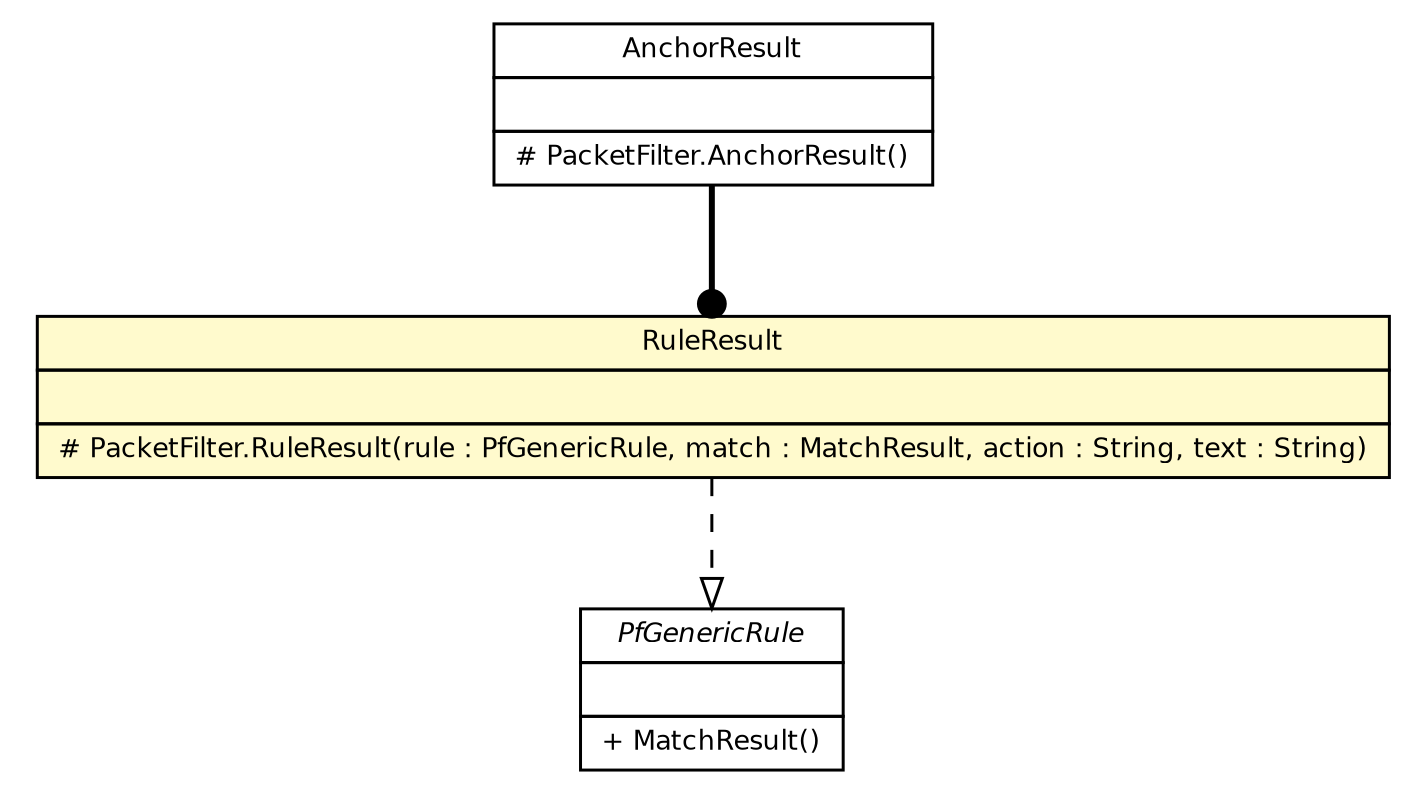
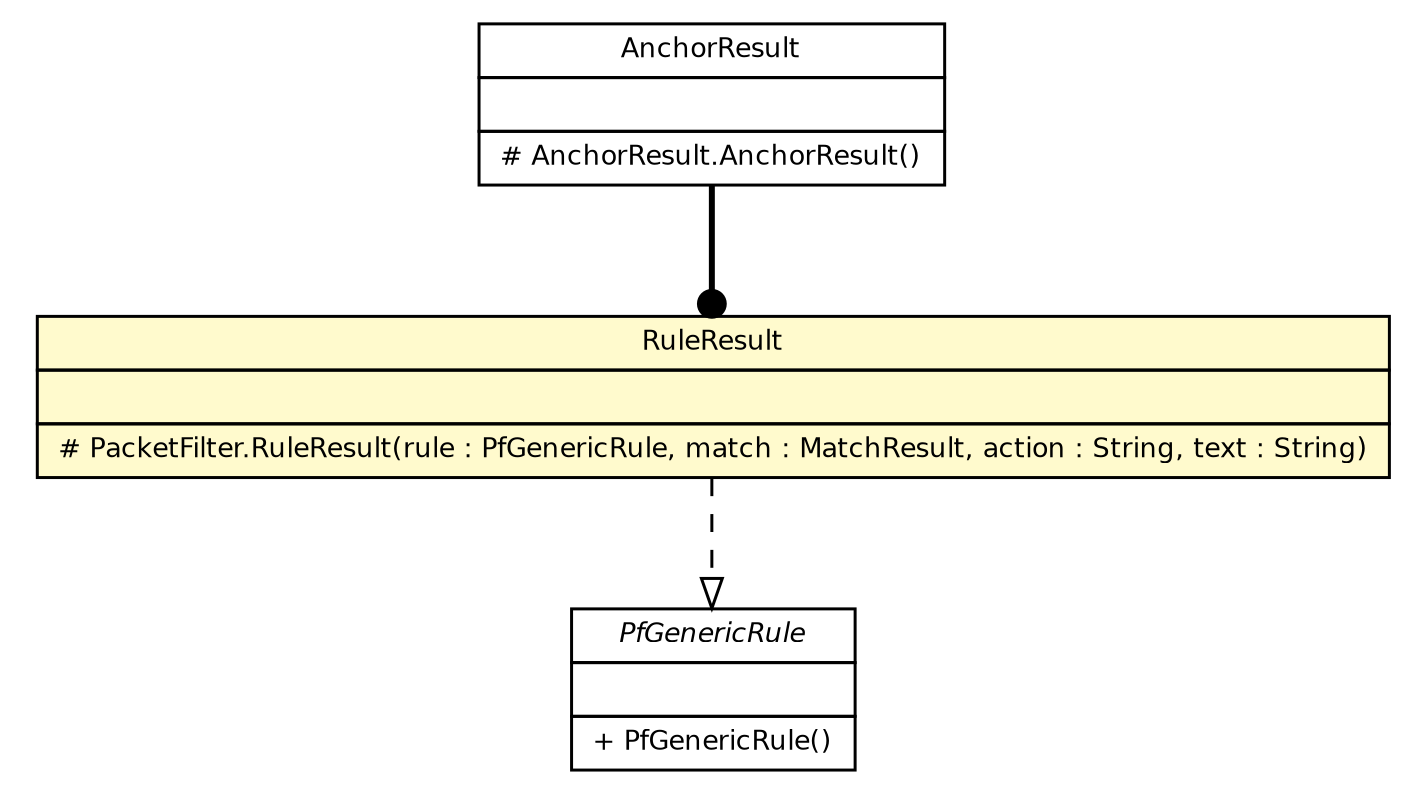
node "AnchorResult": text "# PacketFilter.AnchorResult()" -> "# AnchorResult.AnchorResult()"
node "PfGenericRule": text "+ MatchResult()" -> "+ PfGenericRule()"
